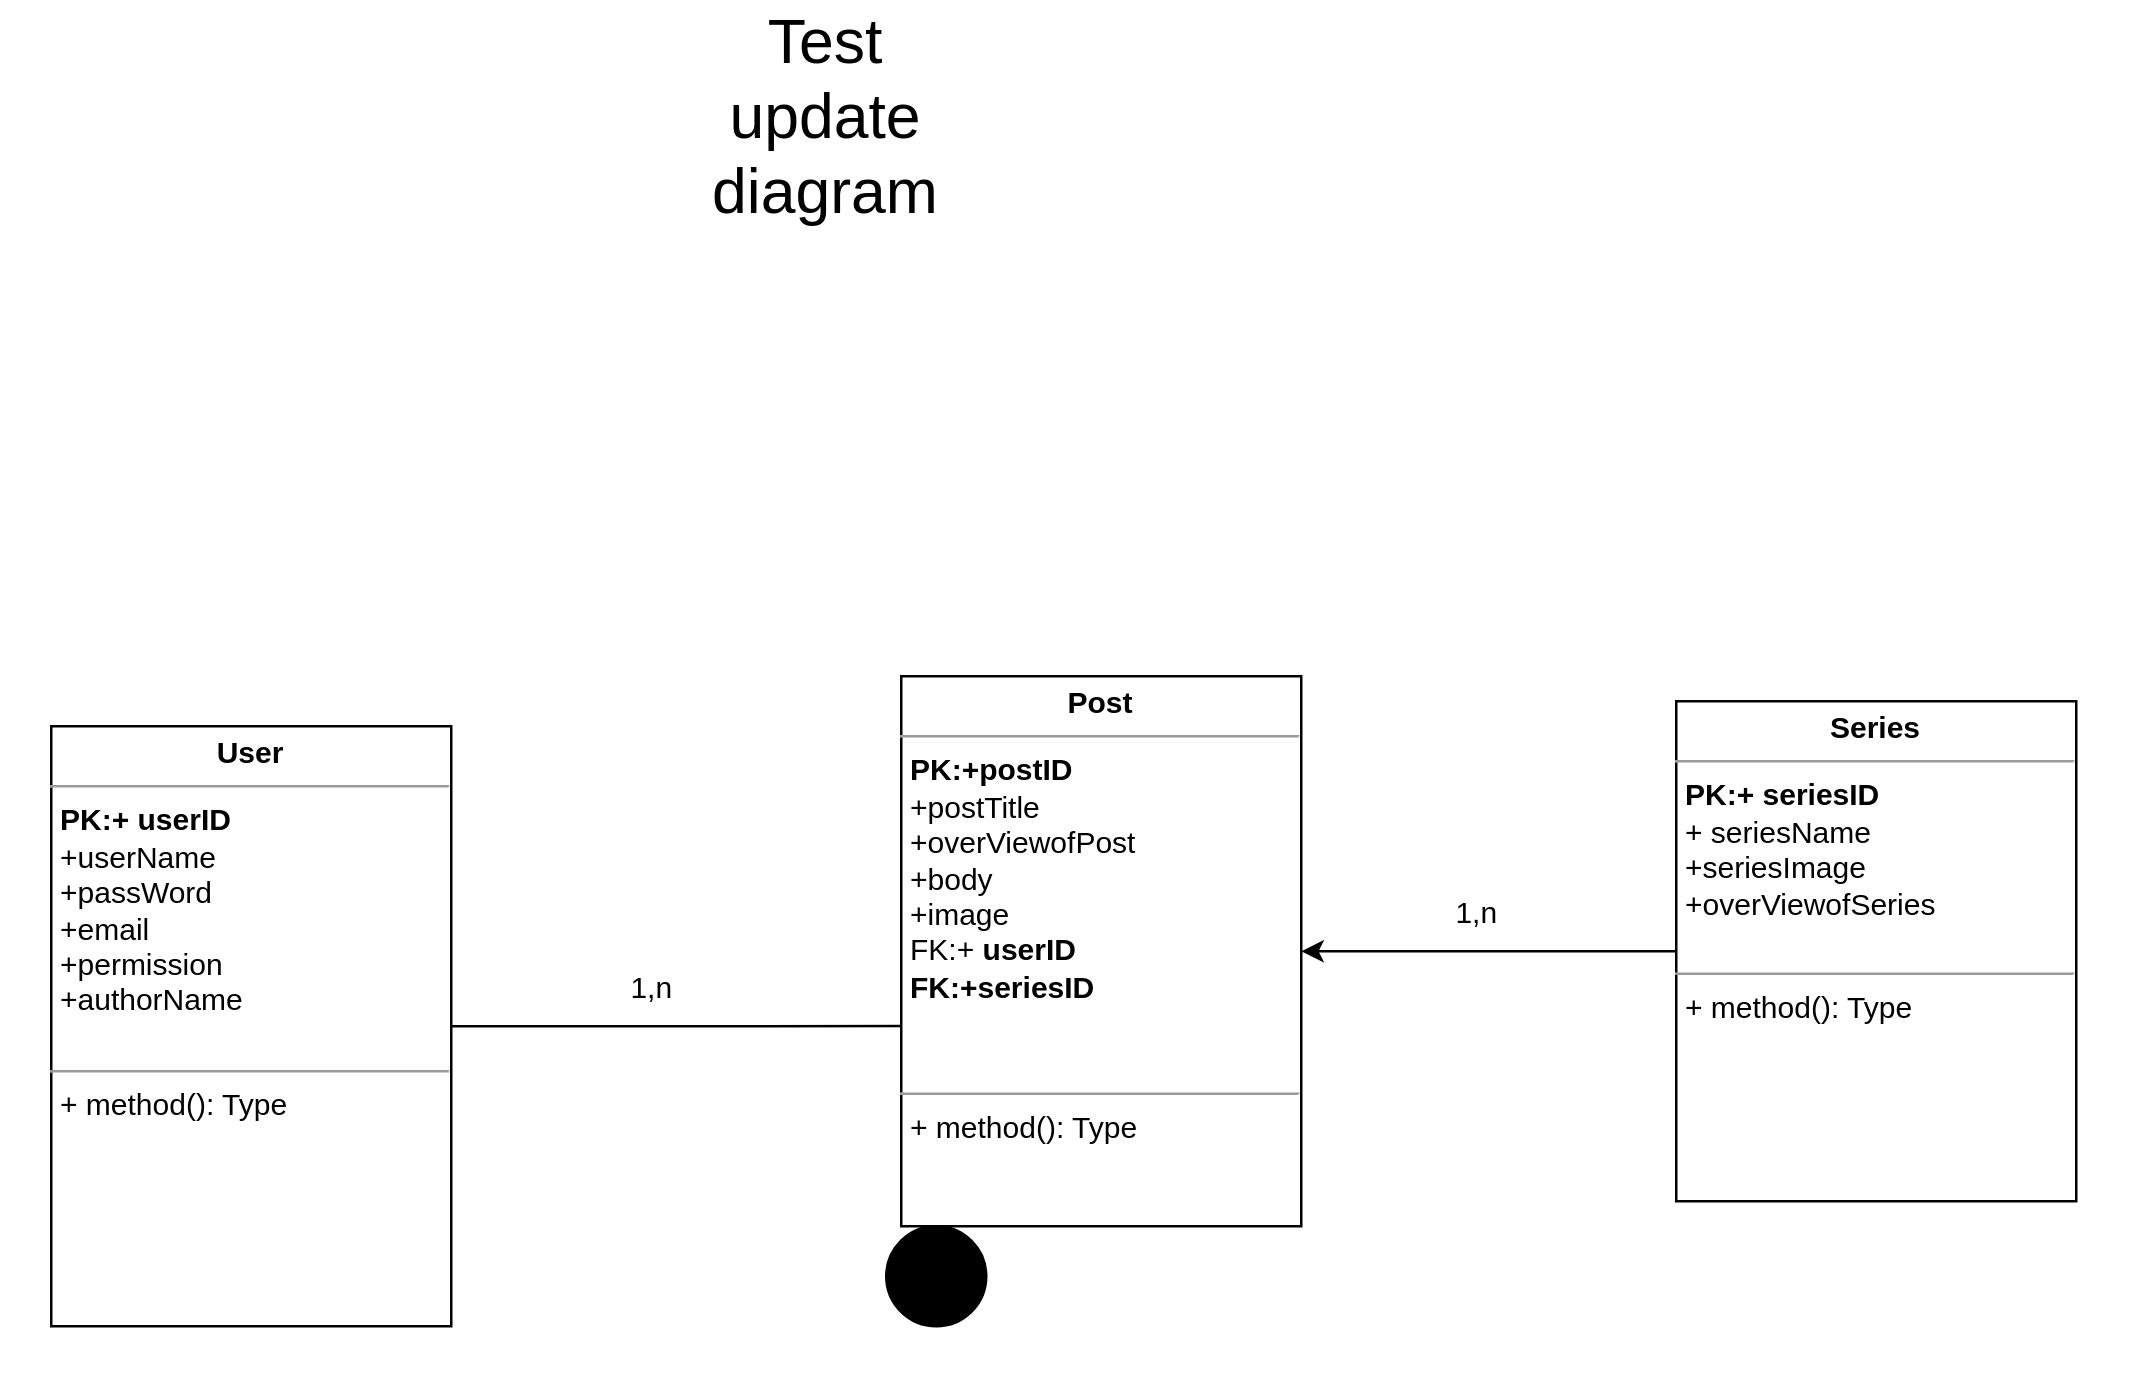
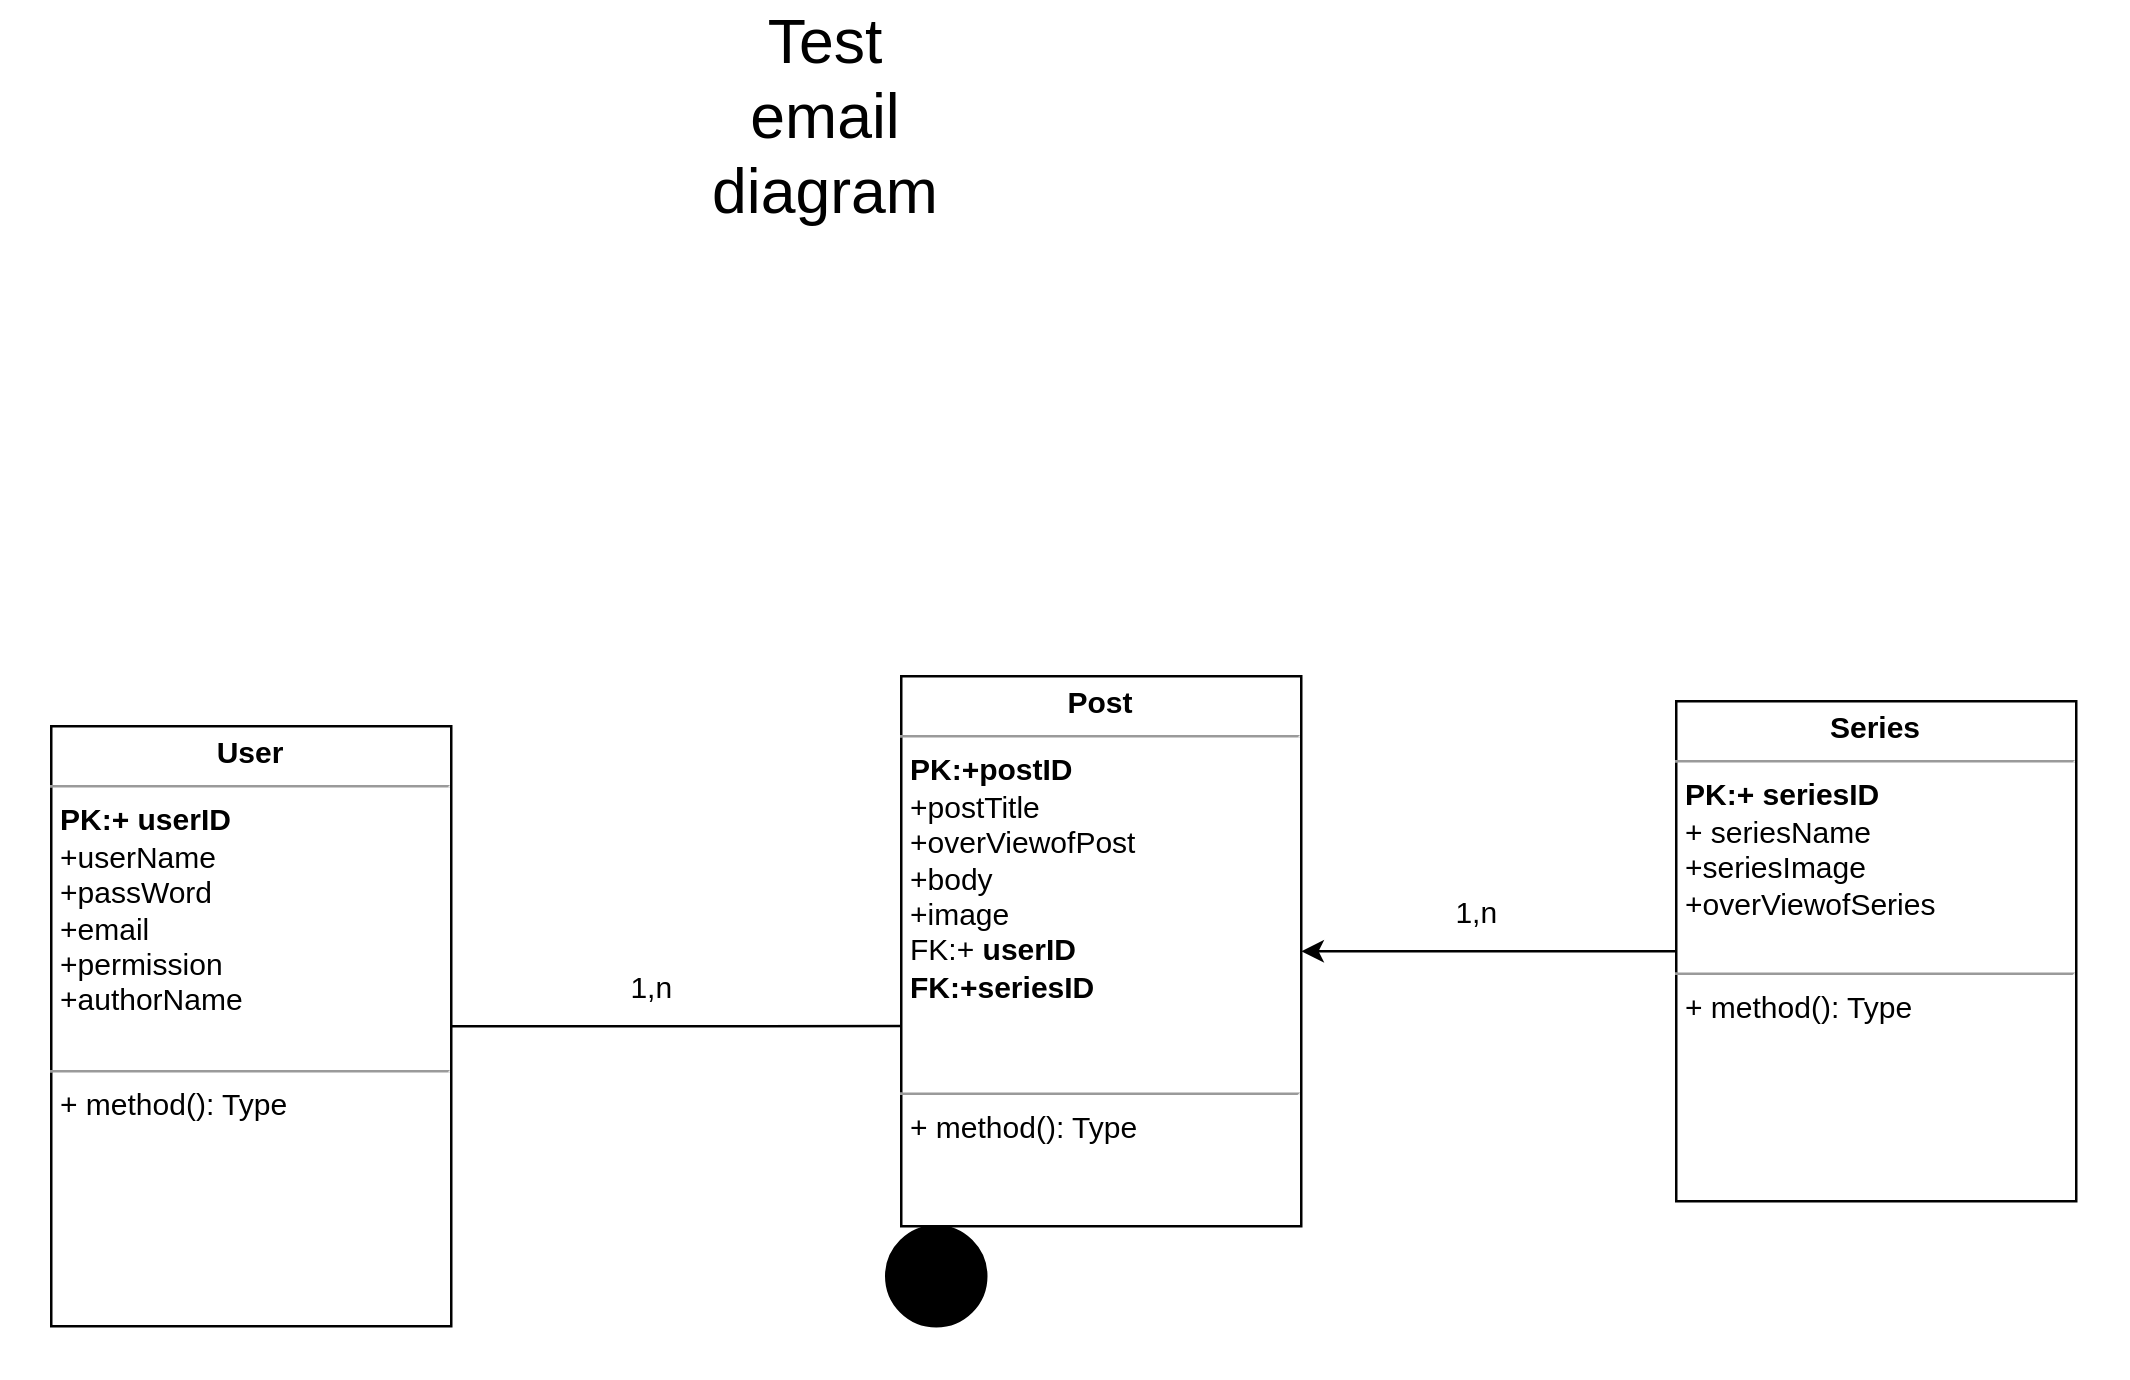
node "Test update diagram": label "Test update diagram" -> "Test email diagram"
